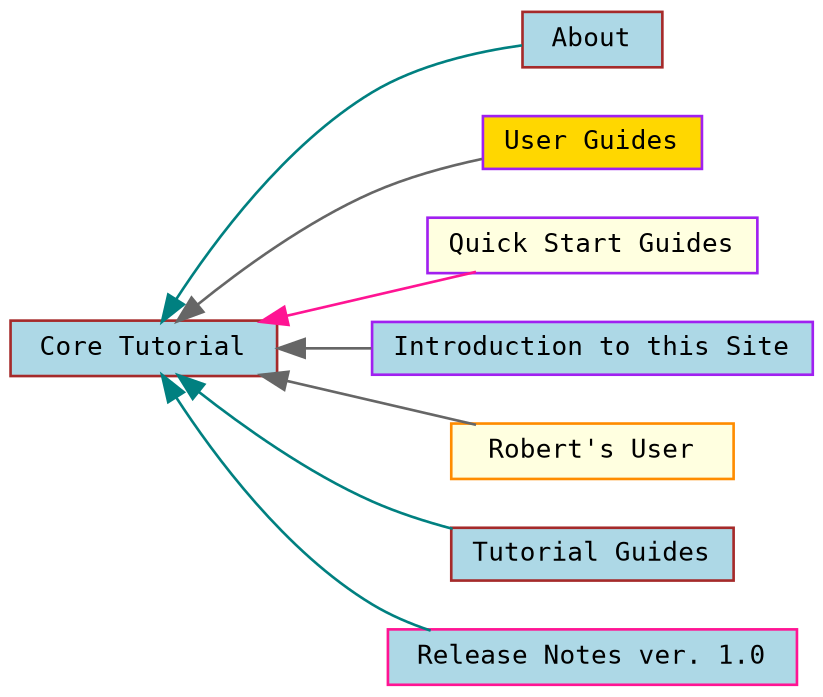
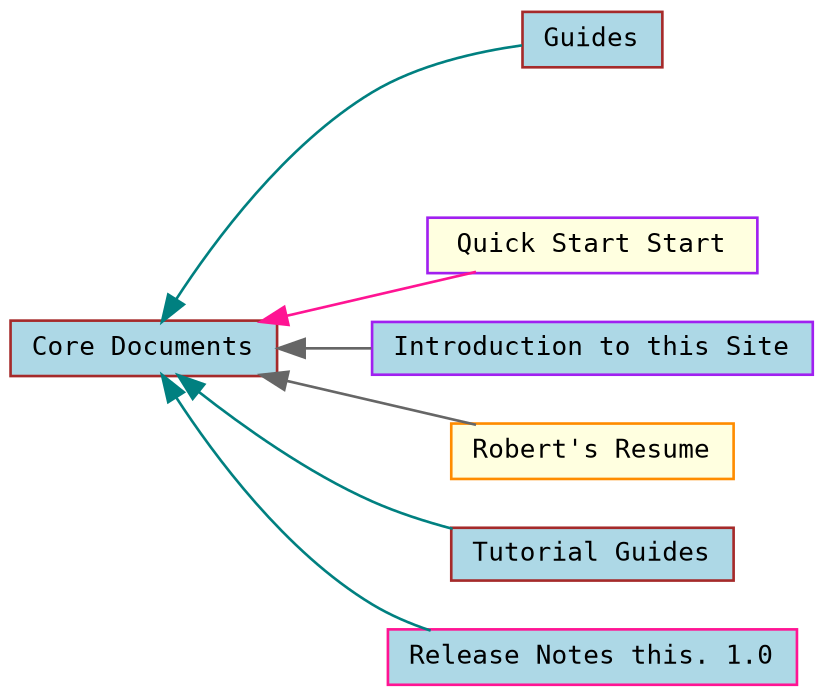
node "About": label "About" -> "Guides"
node "User Guides": removed
node "Quick Start Guides": label "Quick Start Guides" -> "Quick Start Start"
node "Core Tutorial": label "Core Tutorial" -> "Core Documents"
node "Robert's User": label "Robert's User" -> "Robert's Resume"
node "Release Notes ver. 1.0": label "Release Notes ver. 1.0" -> "Release Notes this. 1.0"
